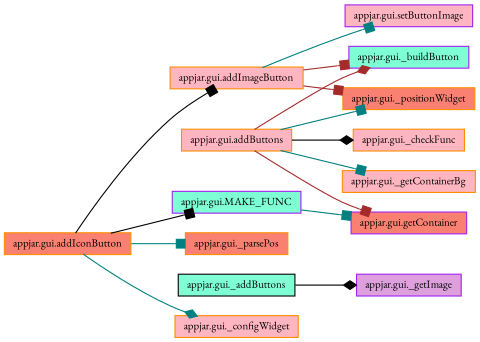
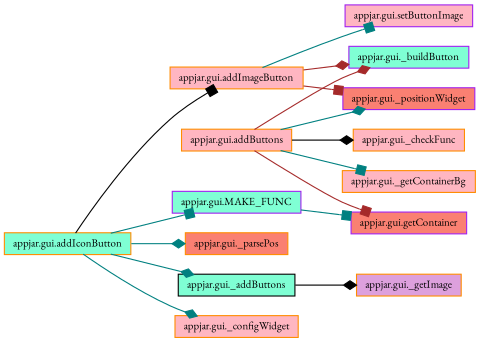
edge "appjar.gui.addImageButton" -> "appjar.gui._buildButton": arrowhead box -> diamond
node "appjar.gui._positionWidget": color darkorange -> purple
edge "appjar.gui.addButtons" -> "appjar.gui._positionWidget": arrowhead box -> diamond
edge "appjar.gui.addIconButton" -> "appjar.gui.MAKE_FUNC": color black -> teal
node "appjar.gui.addIconButton": fillcolor salmon -> aquamarine
edge "appjar.gui.addIconButton" -> "appjar.gui._parsePos": arrowhead box -> diamond
edge "appjar.gui.addIconButton" -> "appjar.gui._addButtons": added
node "appjar.gui._getImage": color purple -> darkorange
